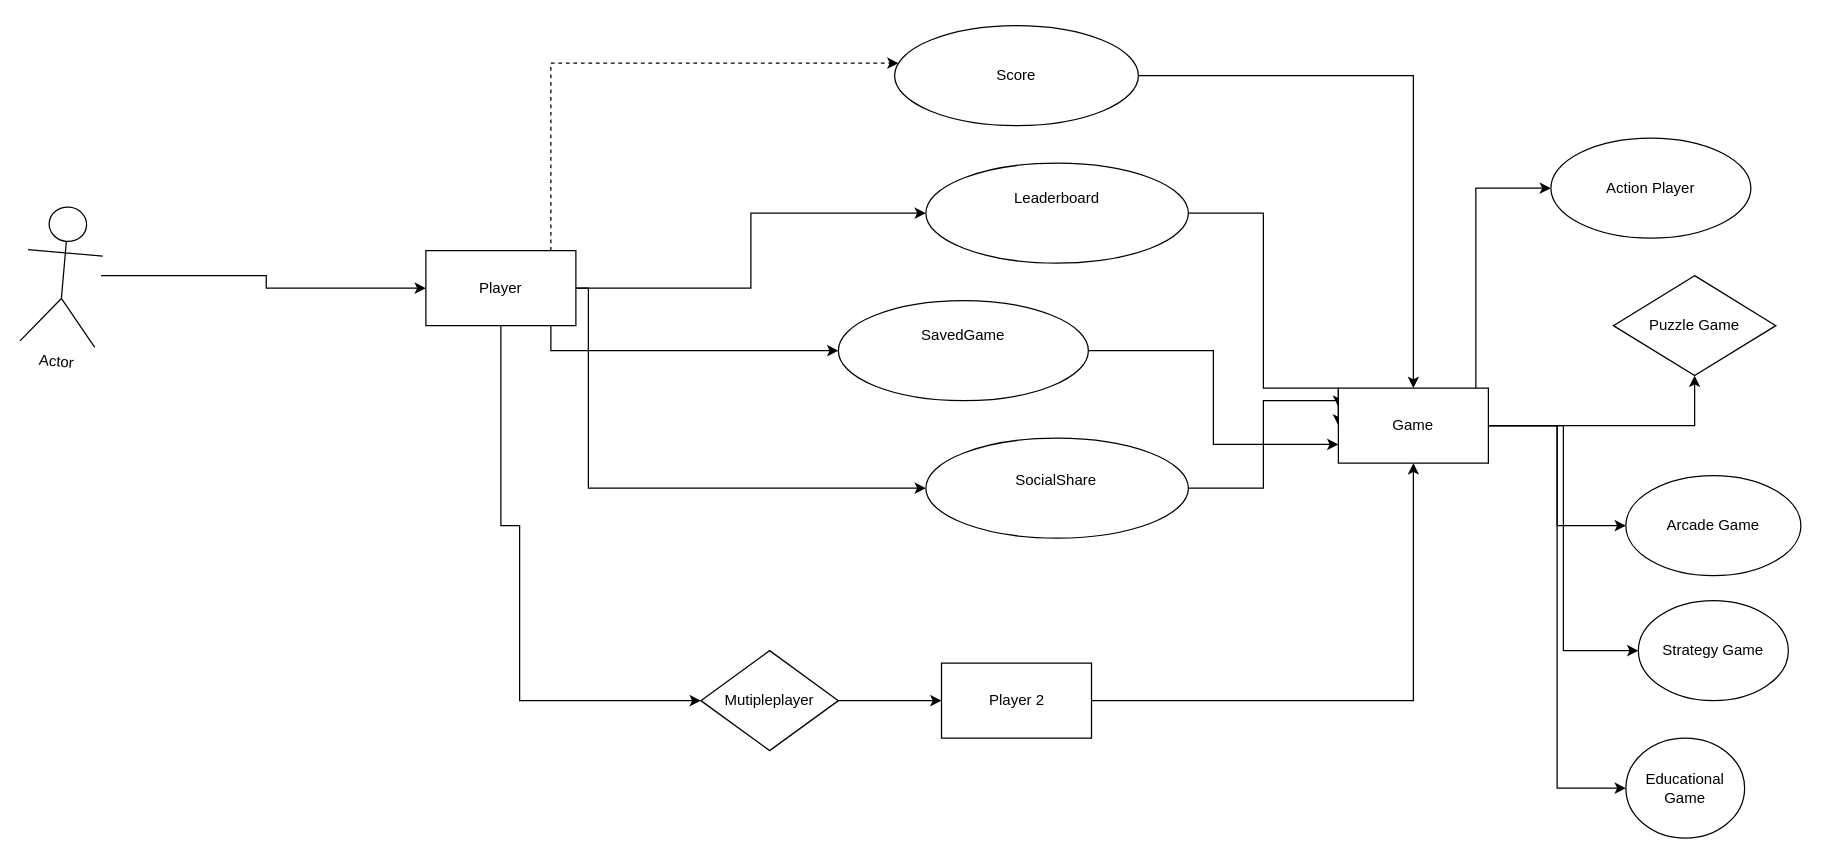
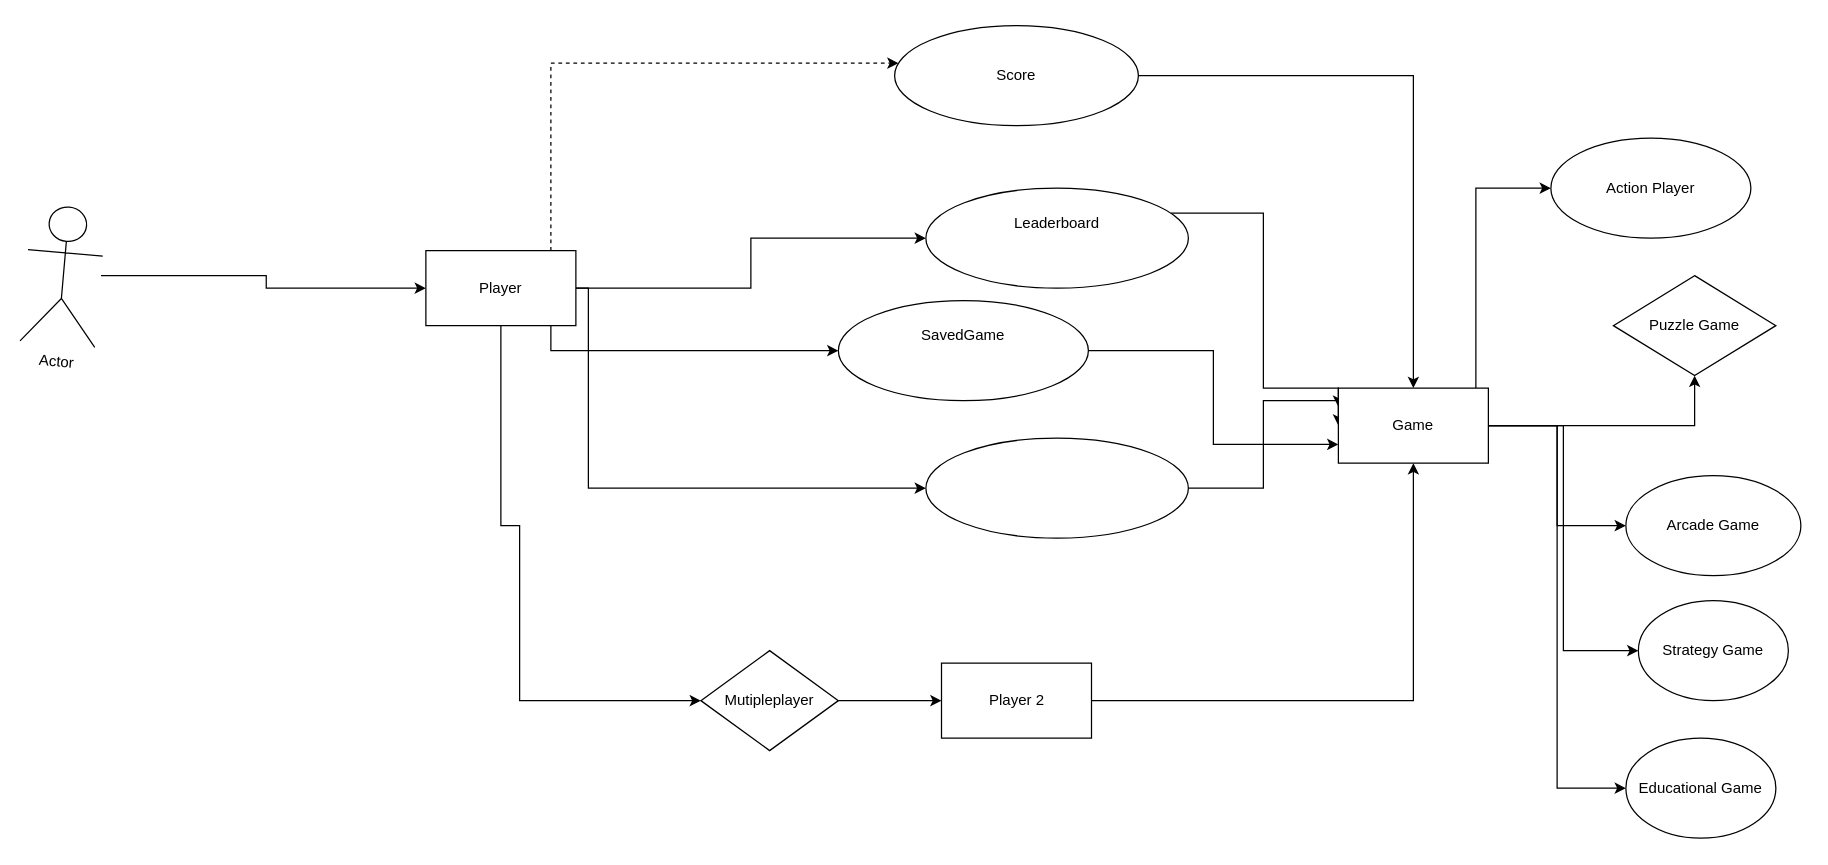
node "Leaderboard": moved (1057, 213) -> (1057, 238)
node "SocialShare": removed
node "Educational Game": size 119x100 -> 150x100
